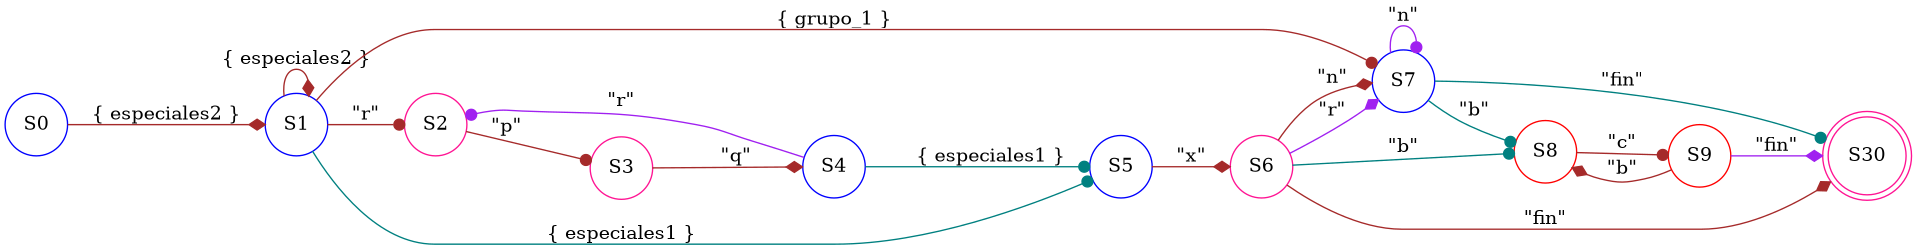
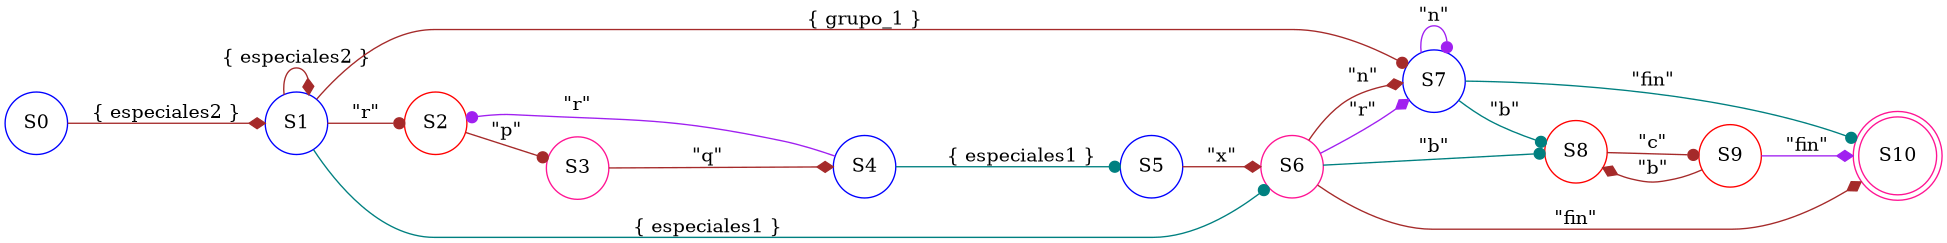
node "S2": color deeppink -> red
node "S30": label "S30" -> "S10"
edge "S1" -> "S5": now "S1" -> "S6"
